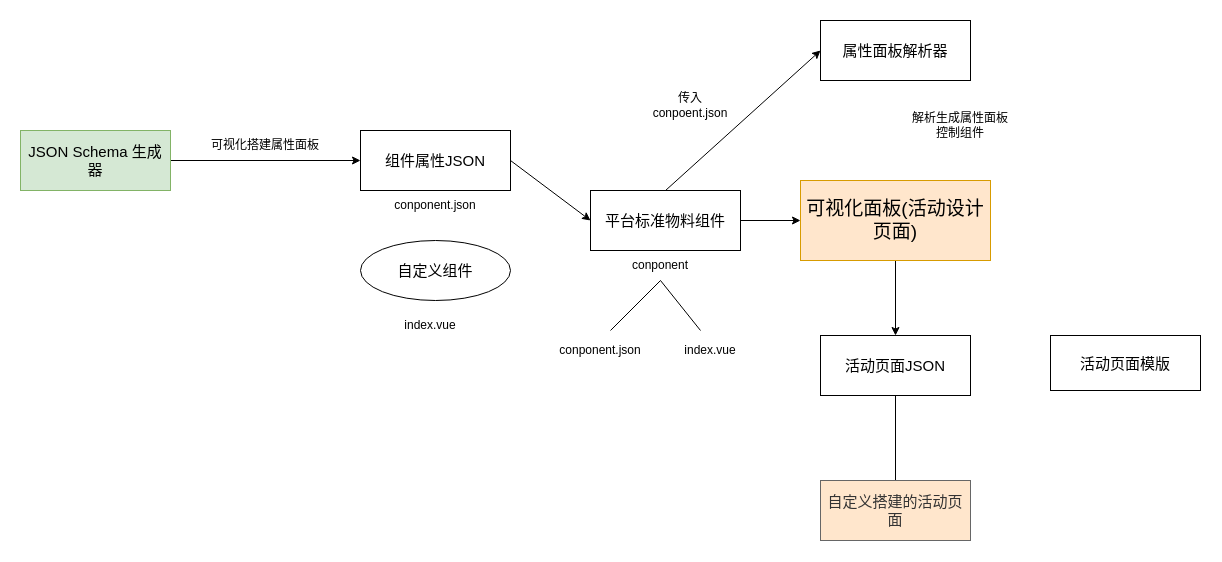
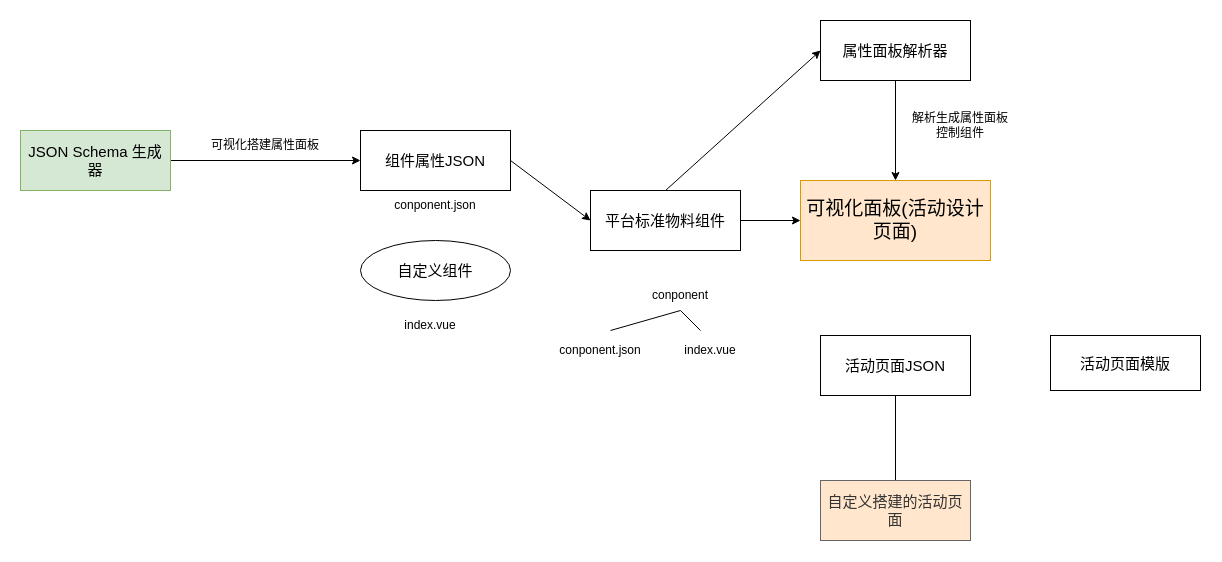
node "传入conpoent.json": removed
edge "属性面板解析器" -> "可视化面板(活动设计页面)": added
node "conponent": moved (661, 266) -> (681, 296)
edge "可视化面板(活动设计页面)" -> "活动页面JSON": removed
